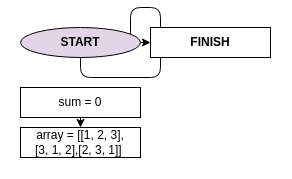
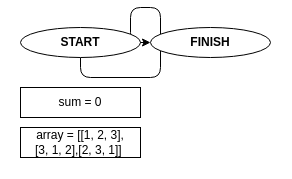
node "START": fillcolor #e1d5e7 -> #ffffff
node "FINISH": shape rectangle -> ellipse
edge "sum = 0" -> "array = [[1, 2, 3], [3, 1, 2],[2, 3, 1]]": removed
